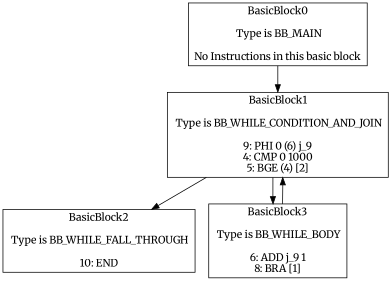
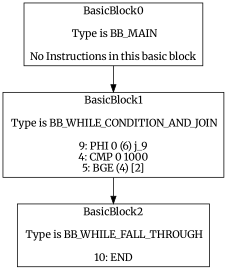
node "BasicBlock3 Type is BB_WHILE_BODY 6: ADD j_9 1 8: BRA [1]": removed
